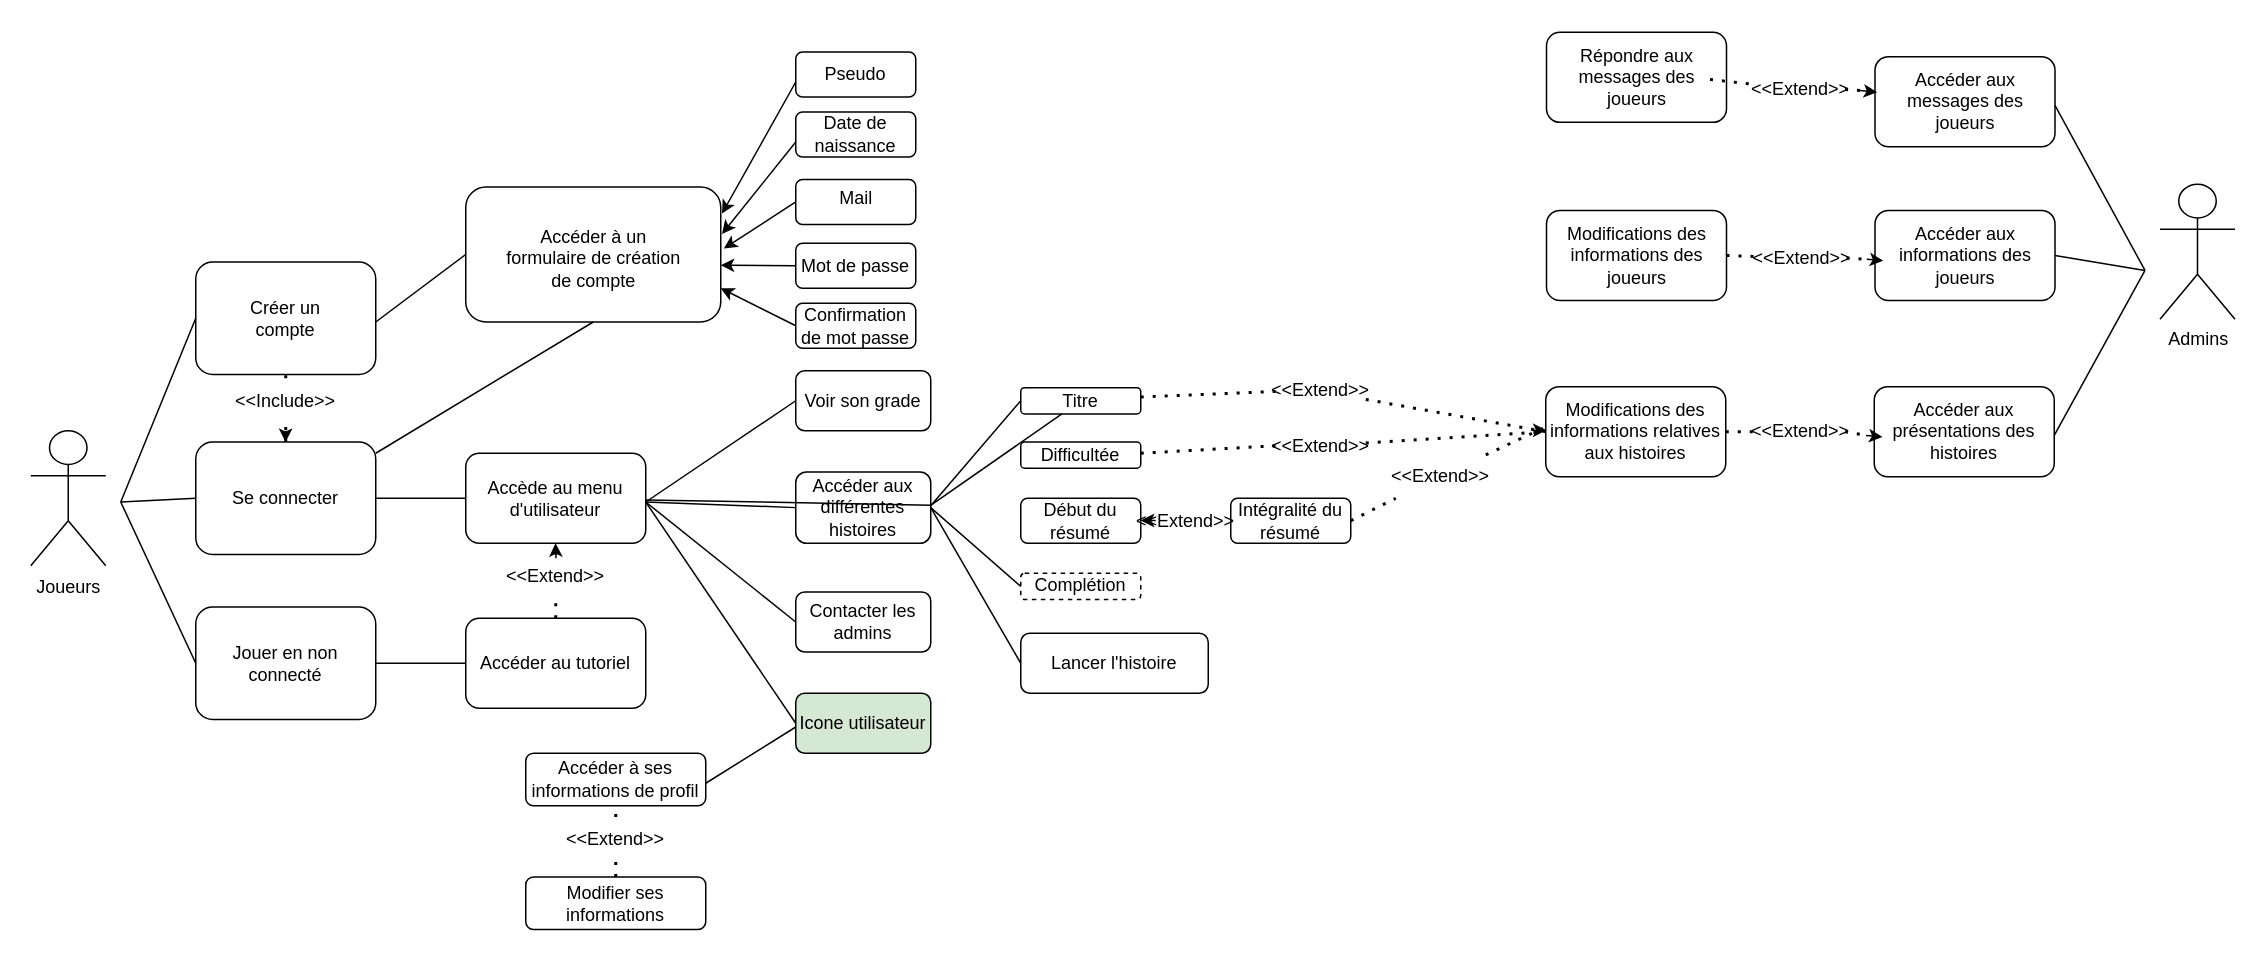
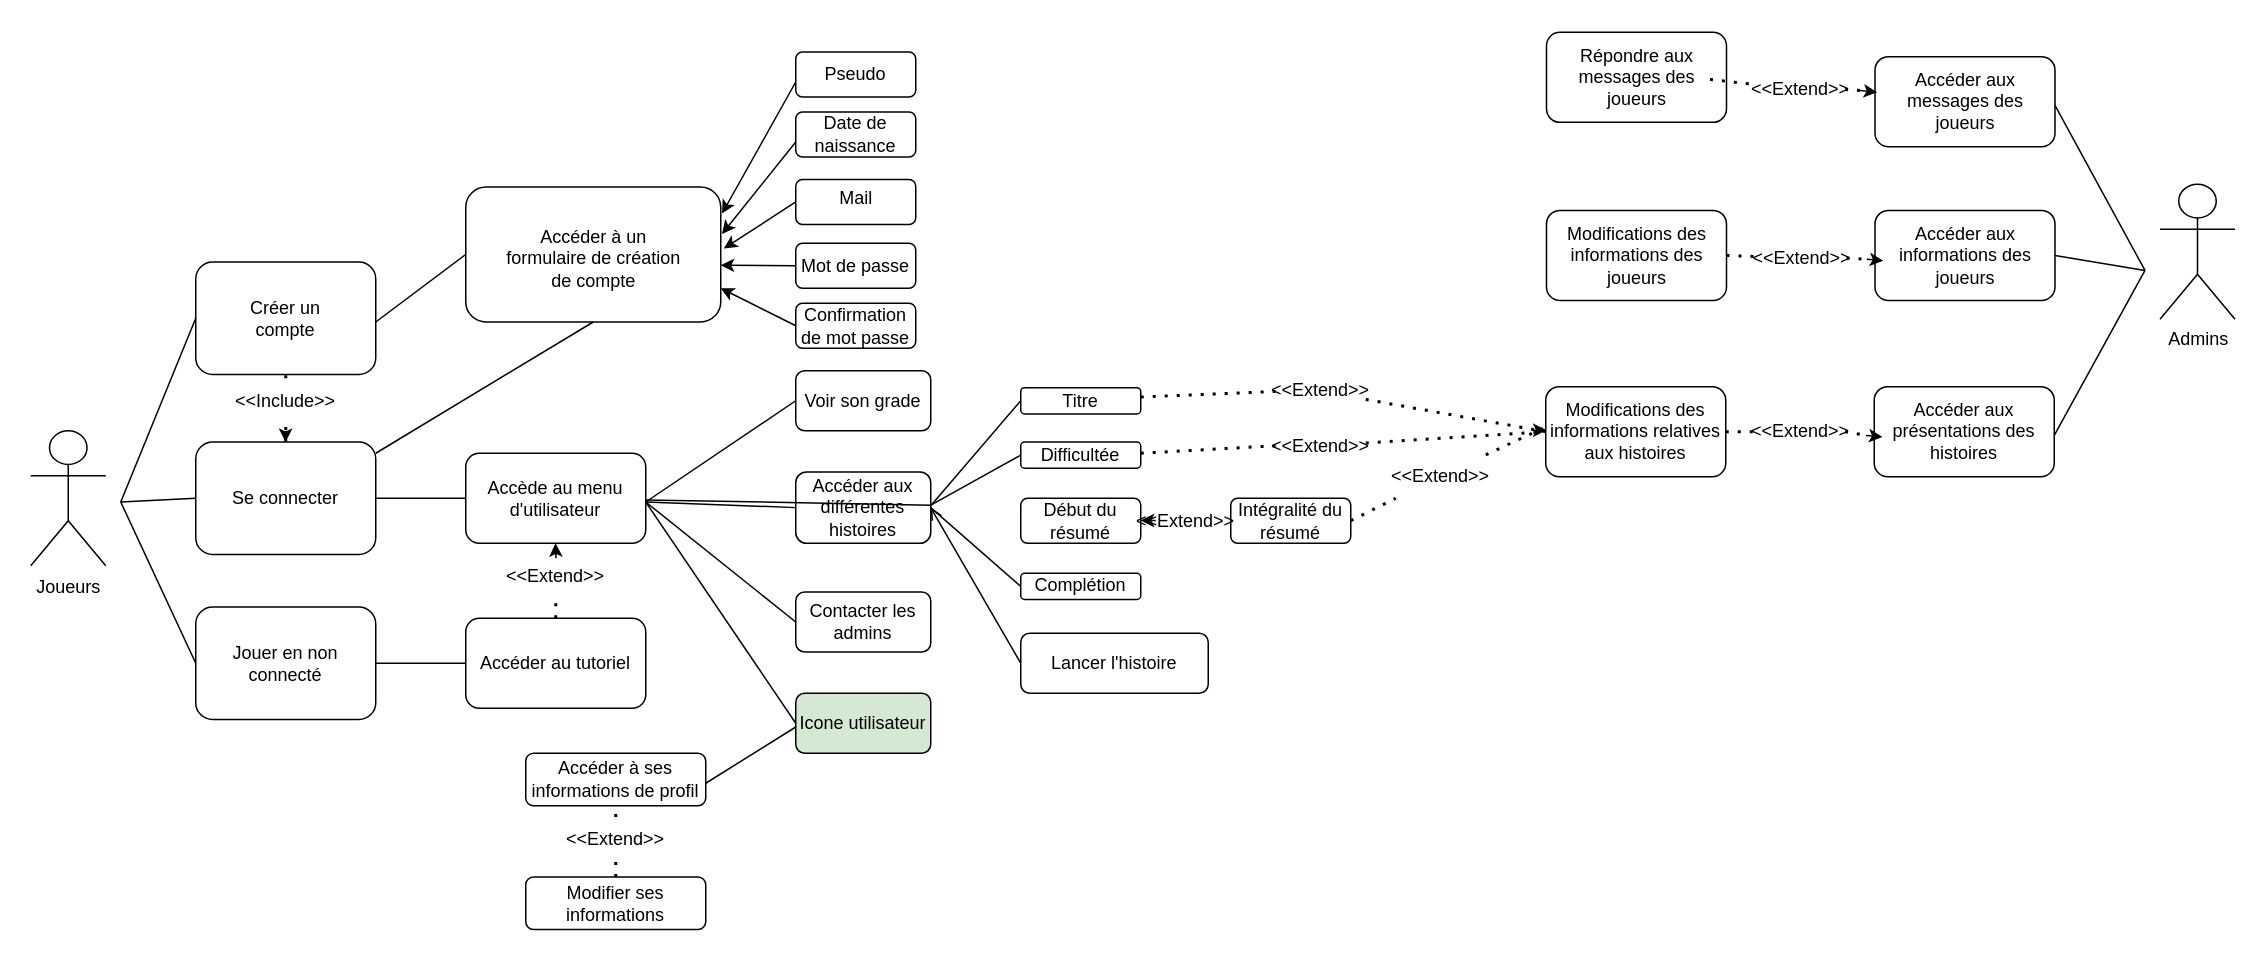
edge "Titre" -- "Accéder aux différentes histoires": now "Difficultée" -- "Accéder aux différentes histoires"
edge "Accéder aux différentes histoires" -- "Lancer l'histoire": arrowhead none -> open
node "Complétion": style dashed -> solid
